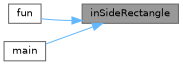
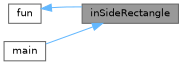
edge "fun" -> "inSideRectangle": reversed
